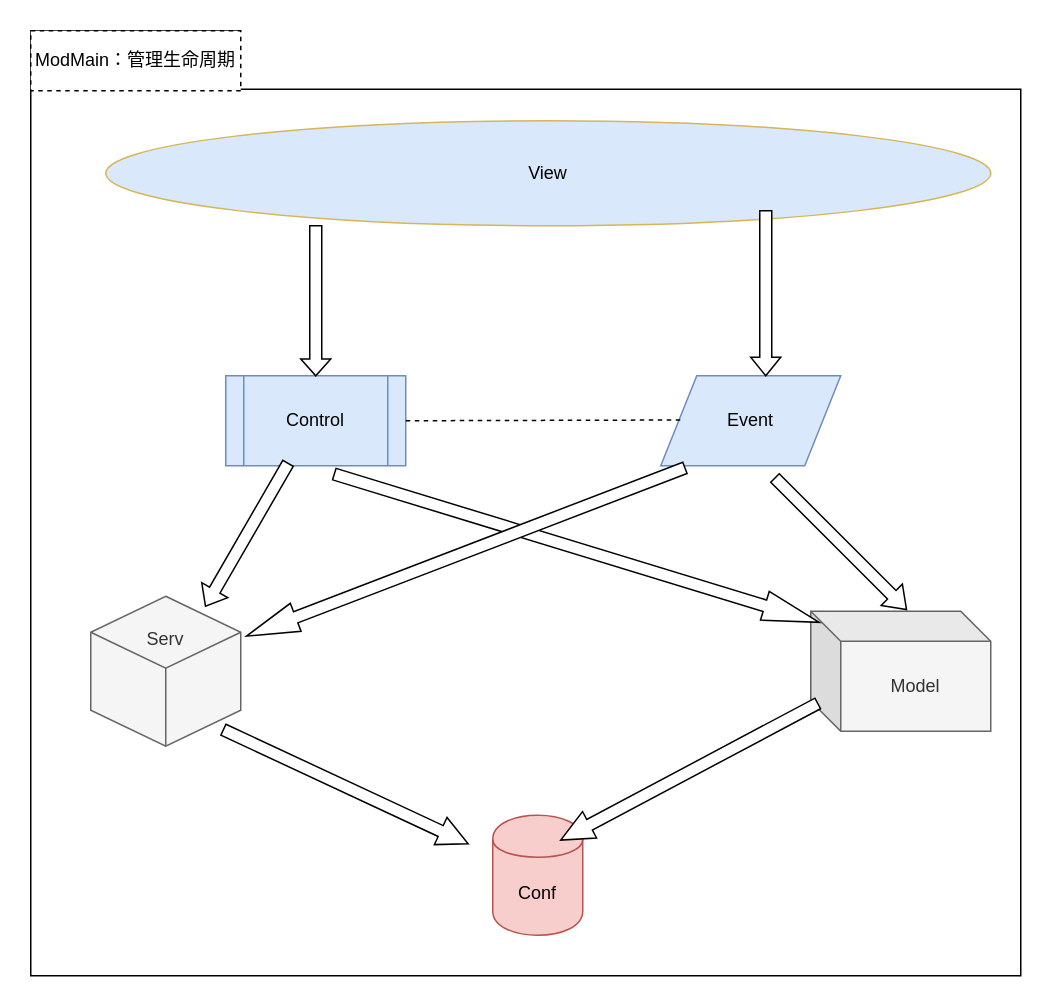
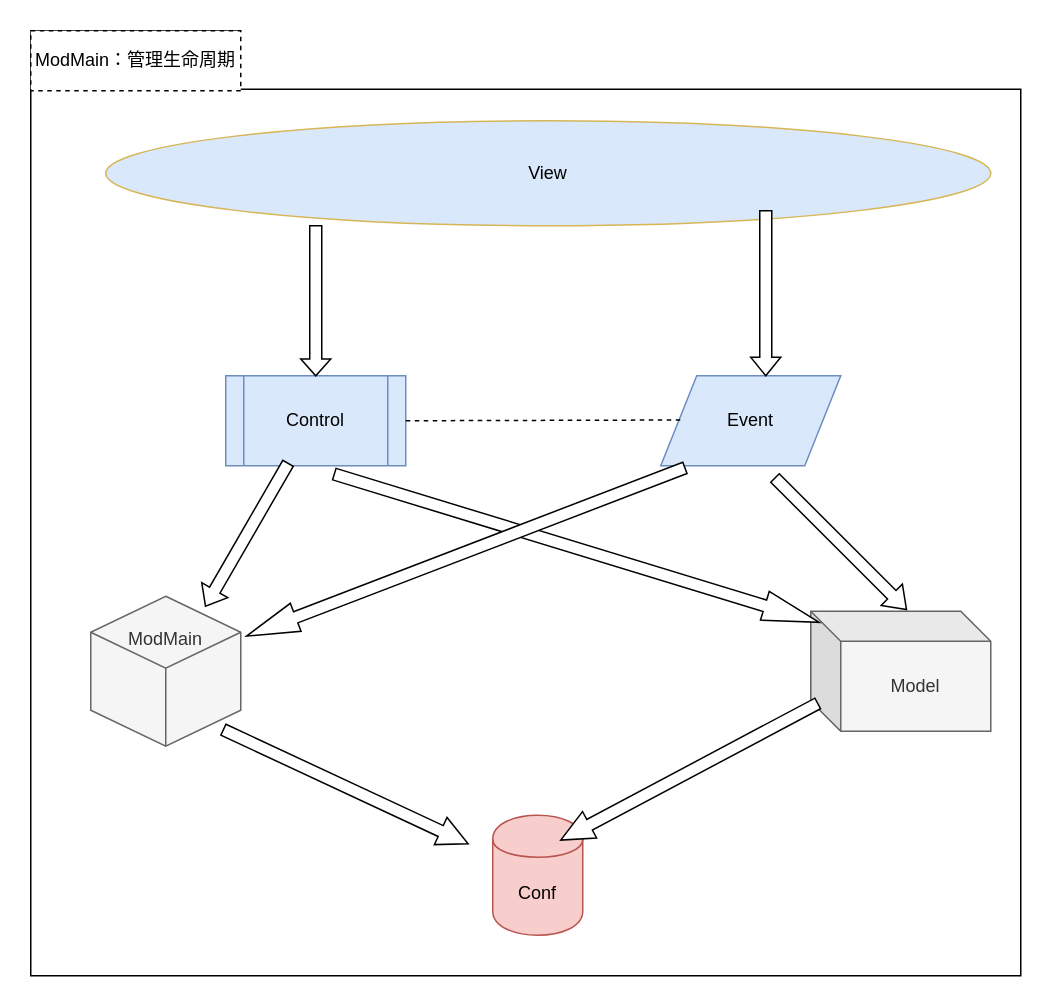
node "Serv": label "Serv" -> "ModMain"
